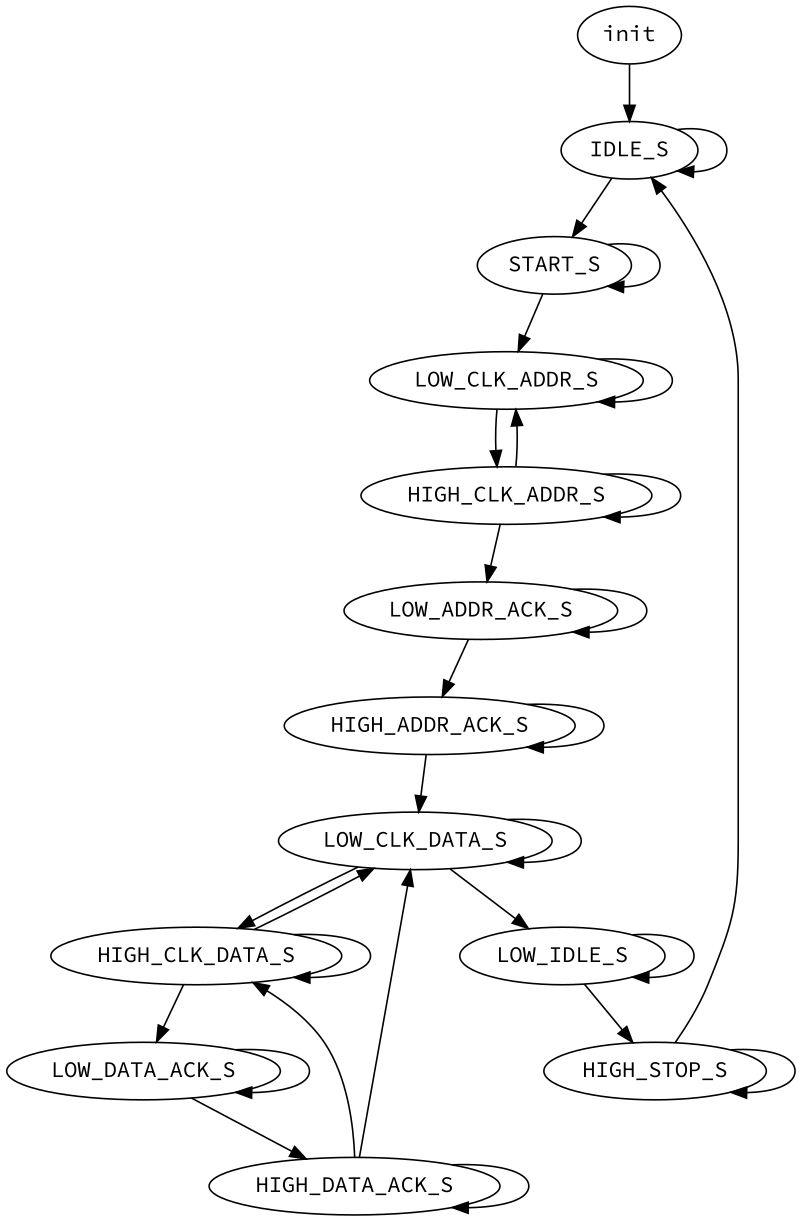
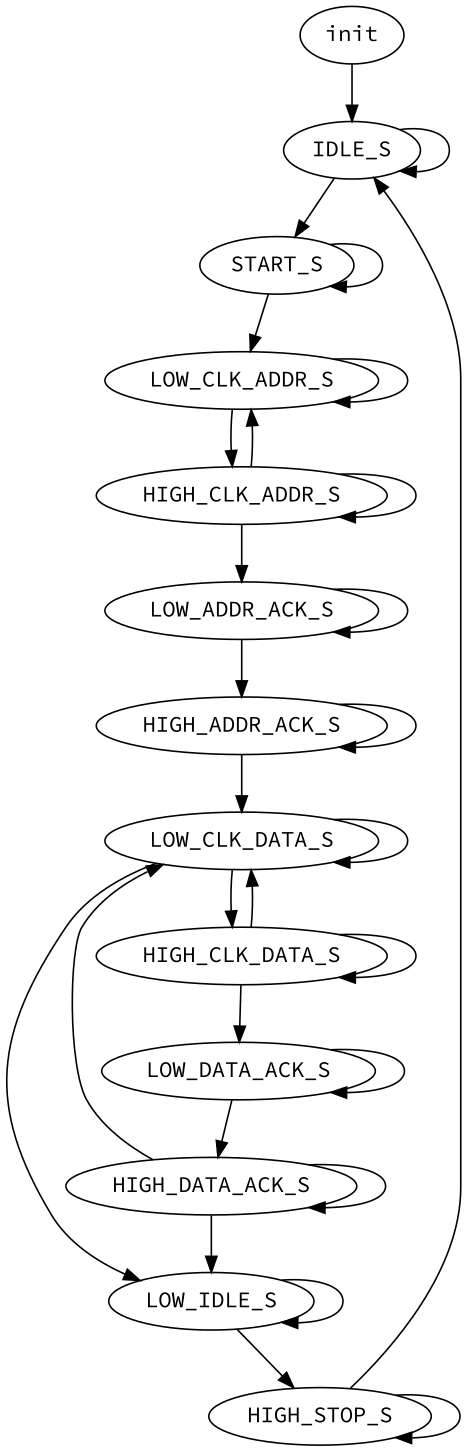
edge "HIGH_DATA_ACK_S" -> "HIGH_CLK_DATA_S": now "HIGH_DATA_ACK_S" -> "LOW_IDLE_S"
